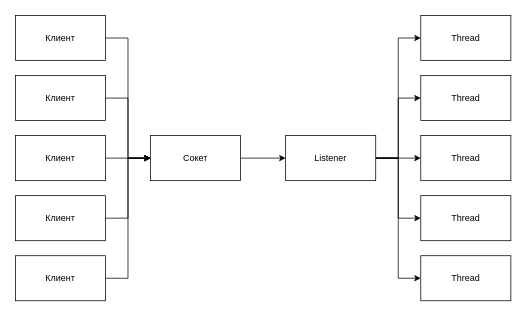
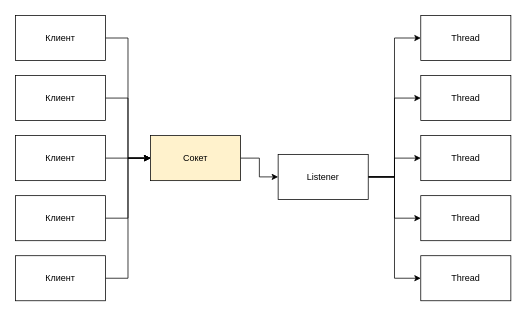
node "Сокет": fillcolor #ffffff -> #fff2cc
node "Listener": moved (330, 158) -> (323, 177)
